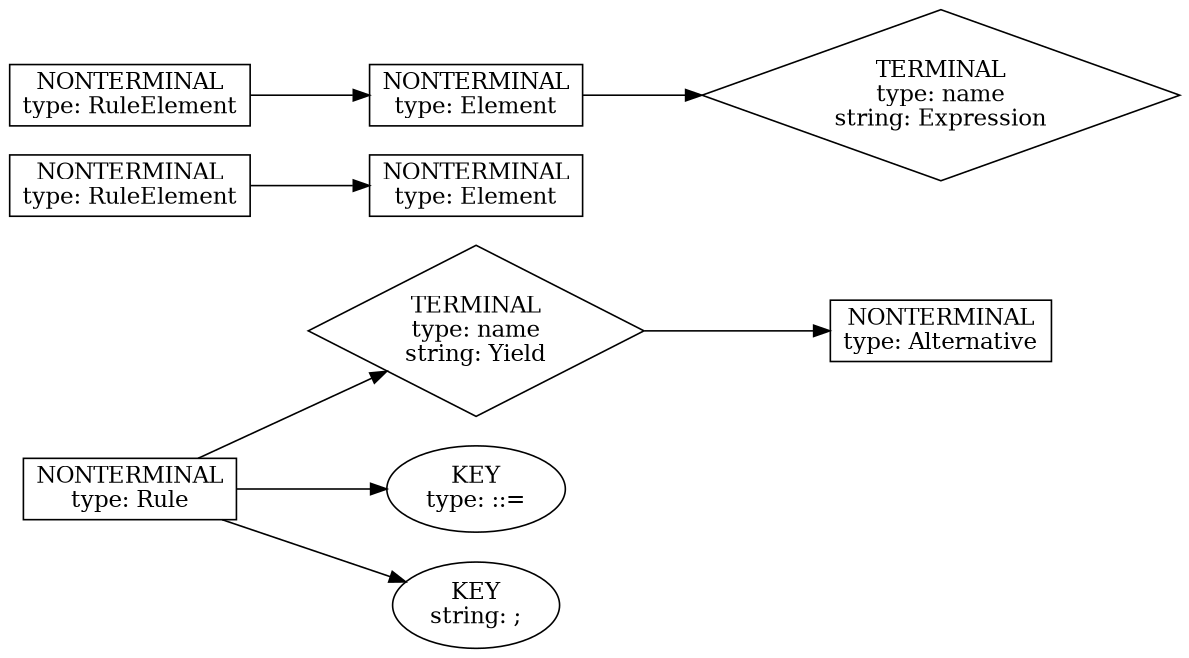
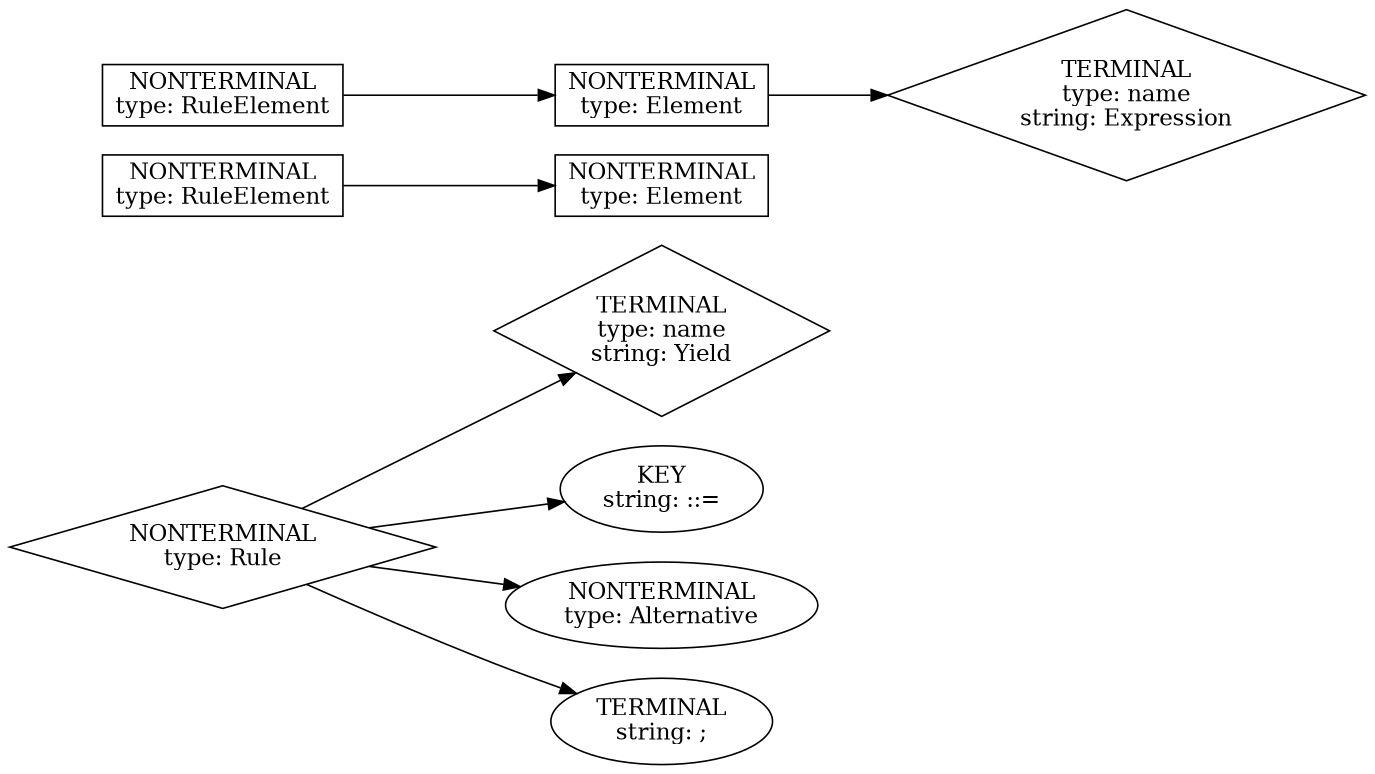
edge "TERMINAL type: name string: Yield" -> "NONTERMINAL type: Alternative": now "NONTERMINAL type: Rule" -> "NONTERMINAL type: Alternative"
node "NONTERMINAL type: Alternative": shape box -> ellipse
node "NONTERMINAL type: Rule": shape box -> diamond
node "KEY type: ::=": label "KEY type: ::=" -> "KEY string: ::="
node "KEY string: ;": label "KEY string: ;" -> "TERMINAL string: ;"
